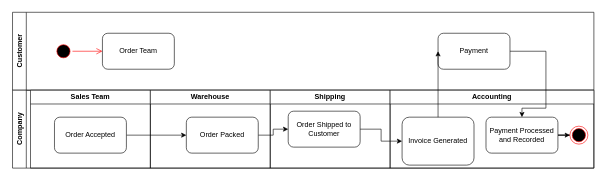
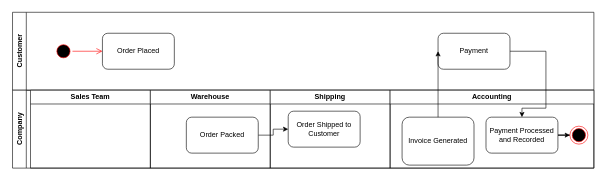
node "Order Team": label "Order Team" -> "Order Placed"
edge "Order Shipped to Customer" -> "Invoice Generated": removed
node "Order Accepted": removed
edge "Order Accepted" -> "Order Packed": removed
